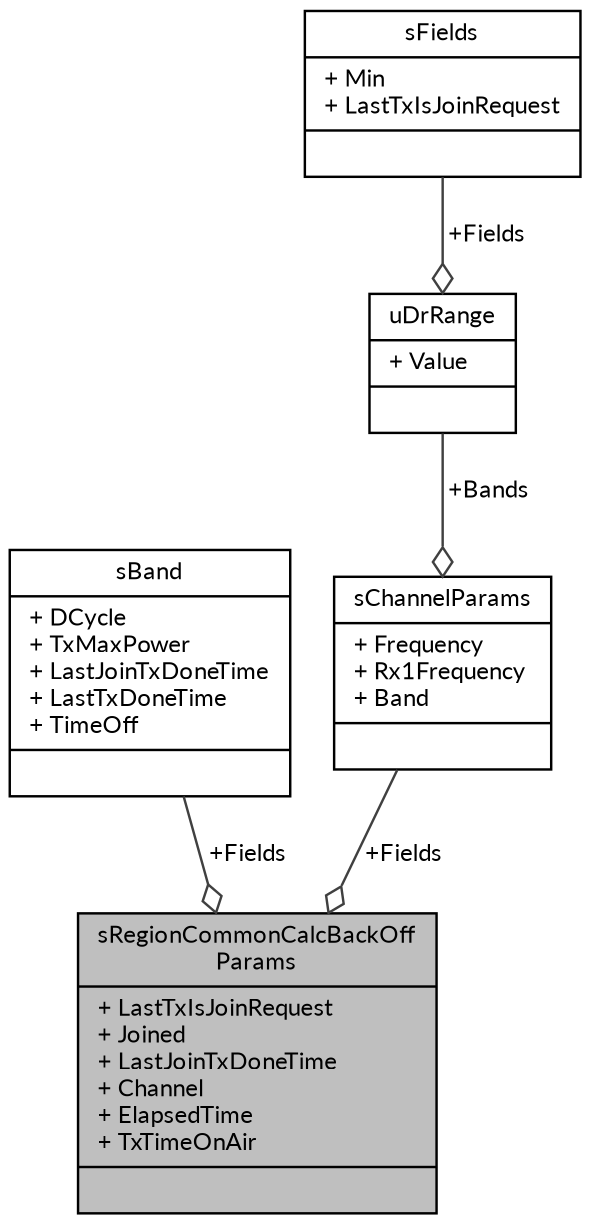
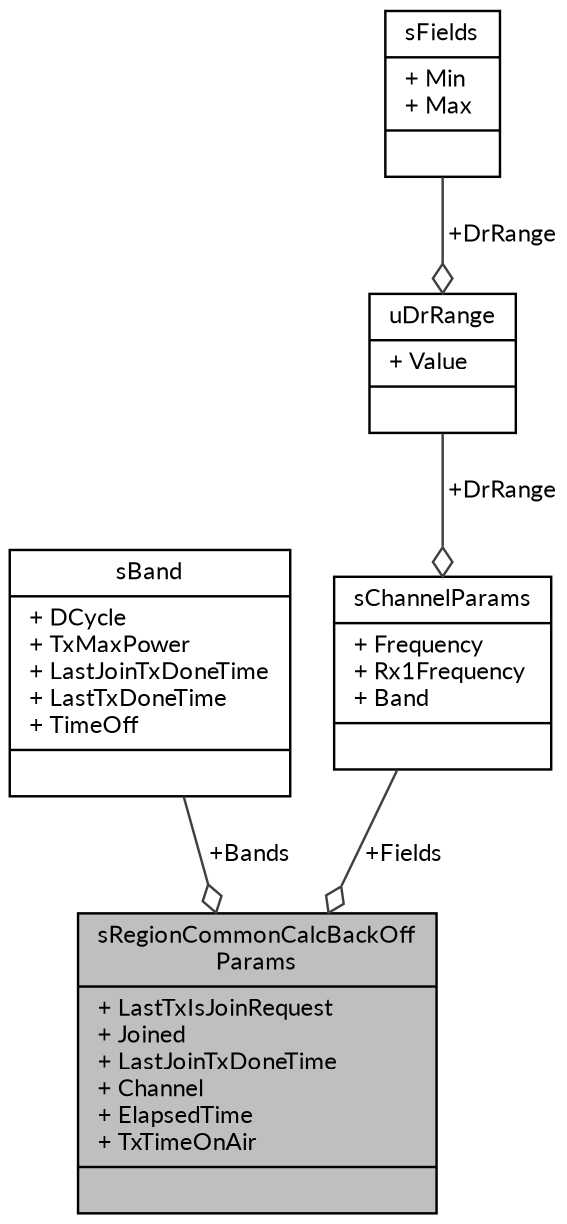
node "sFields": text "+ LastTxIsJoinRequest" -> "+ Max"
edge "sFields" -> "uDrRange": label " +Fields" -> " +DrRange"
edge "uDrRange" -> "sChannelParams": label " +Bands" -> " +DrRange"
edge "sBand" -> "sRegionCommonCalcBackOff": label " +Fields" -> " +Bands"
